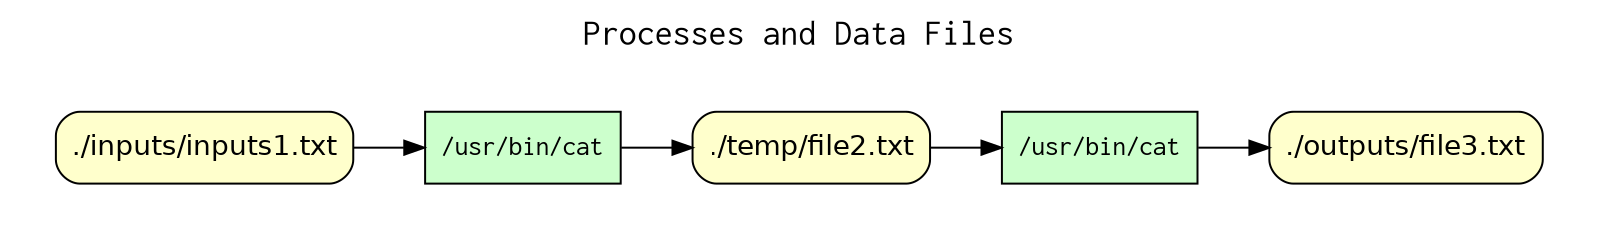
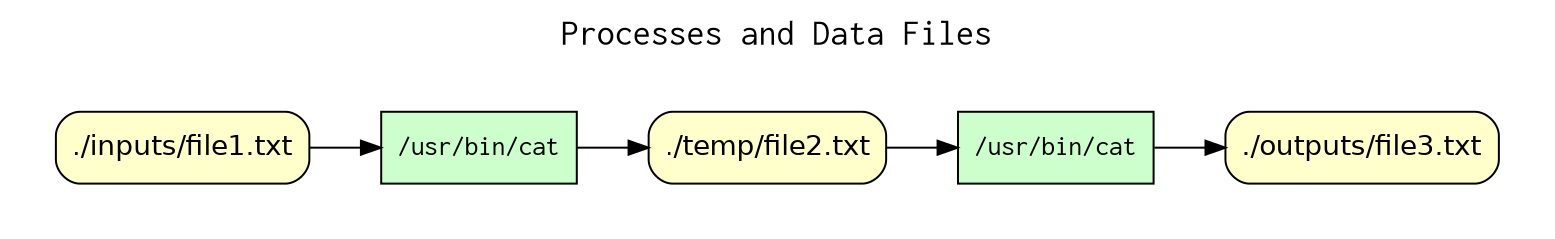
node "./inputs/inputs1.txt": label "./inputs/inputs1.txt" -> "./inputs/file1.txt"
